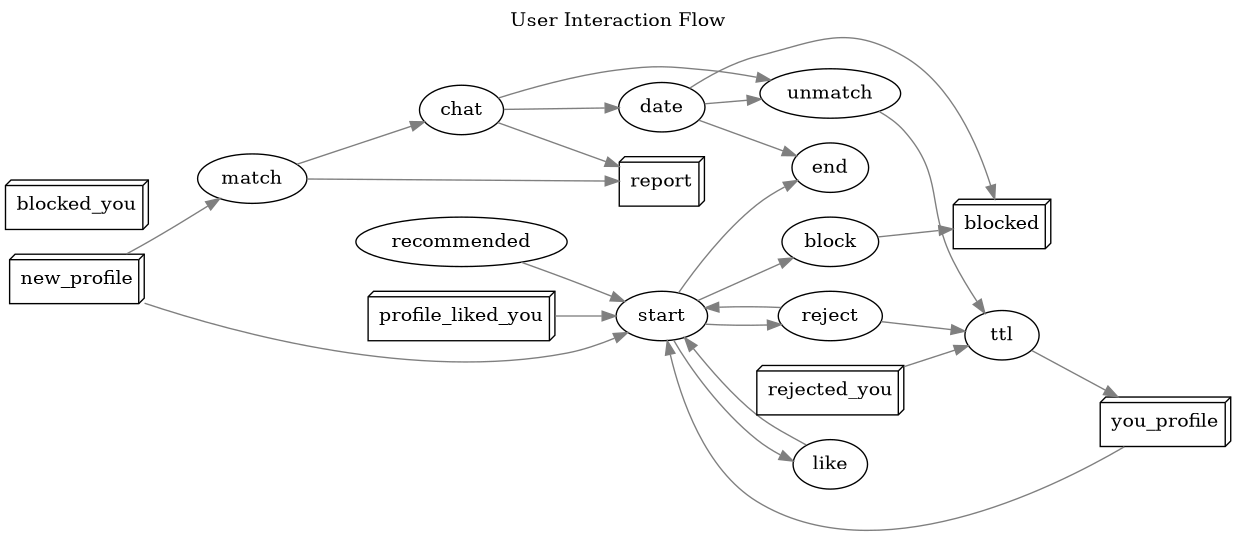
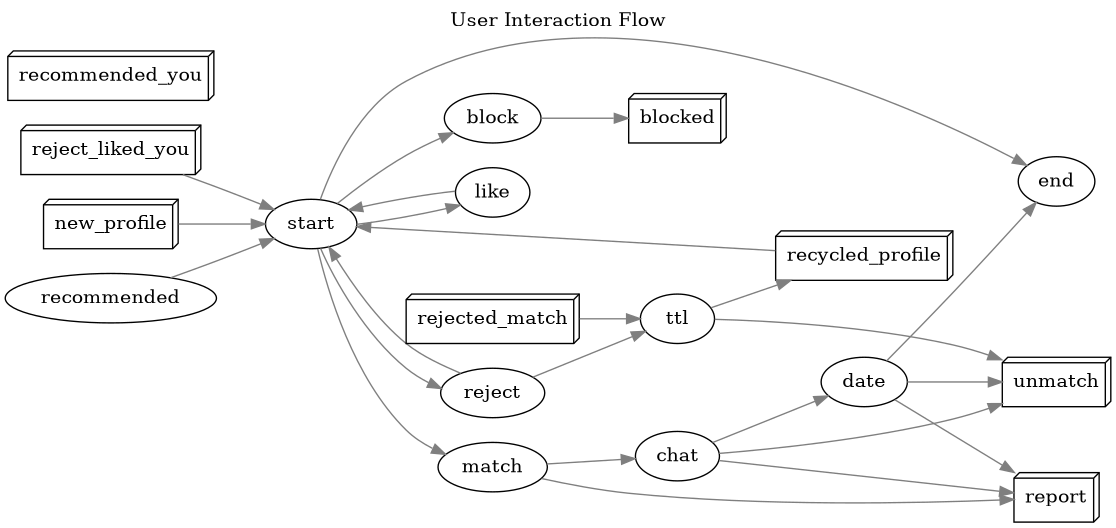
edge "date" -> "blocked": now "date" -> "report"
node "unmatch": shape ellipse -> box3d
edge "unmatch" -> "ttl": reversed
node "blocked_you": label "blocked_you" -> "recommended_you"
edge "new_profile" -> "match": now "start" -> "match"
node "profile_liked_you": label "profile_liked_you" -> "reject_liked_you"
node "rejected_you": label "rejected_you" -> "rejected_match"
node "you_profile": label "you_profile" -> "recycled_profile"
